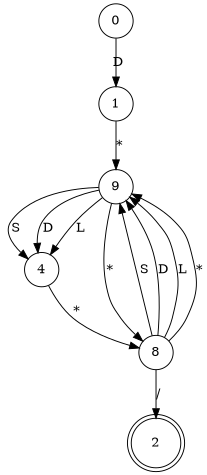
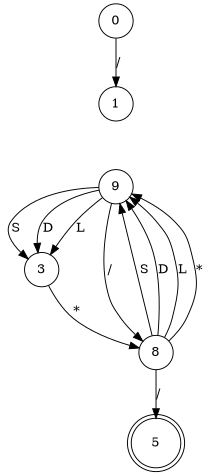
edge "0" -> "1": label "D" -> "/"
edge "1" -> "9": removed, label "*"
node "4": label "4" -> "3"
edge "9" -> "8": label "*" -> "/"
node "2": label "2" -> "5"
